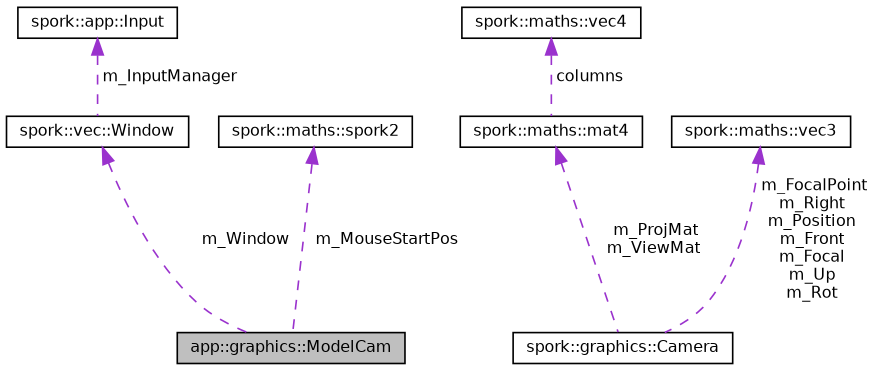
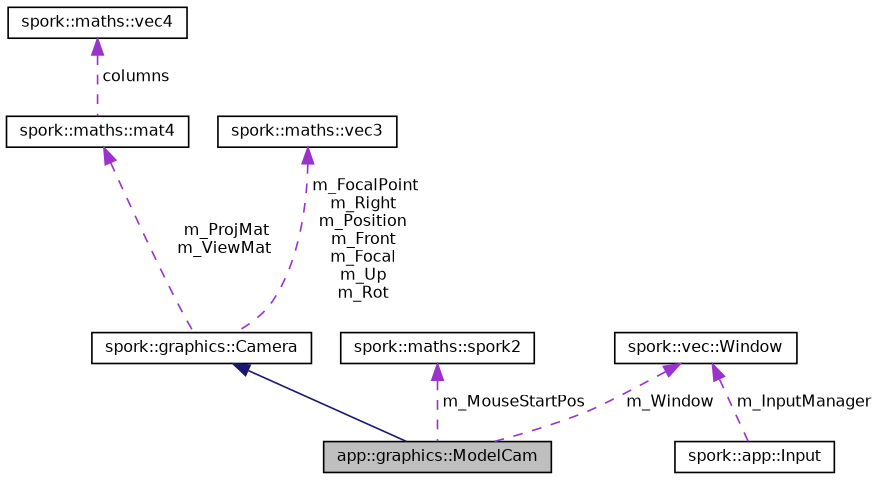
edge "spork::vec::Window" -> "spork::app::Input": reversed
edge "app::graphics::ModelCam" -> "spork::graphics::Camera": added
